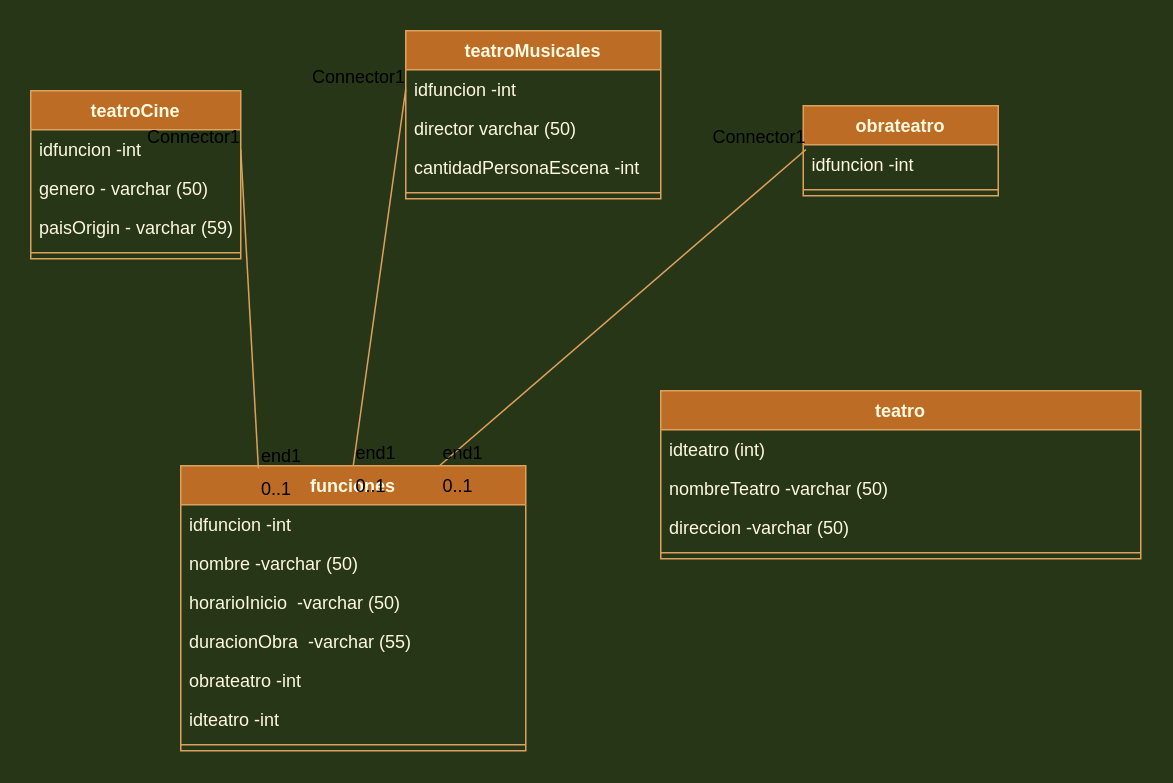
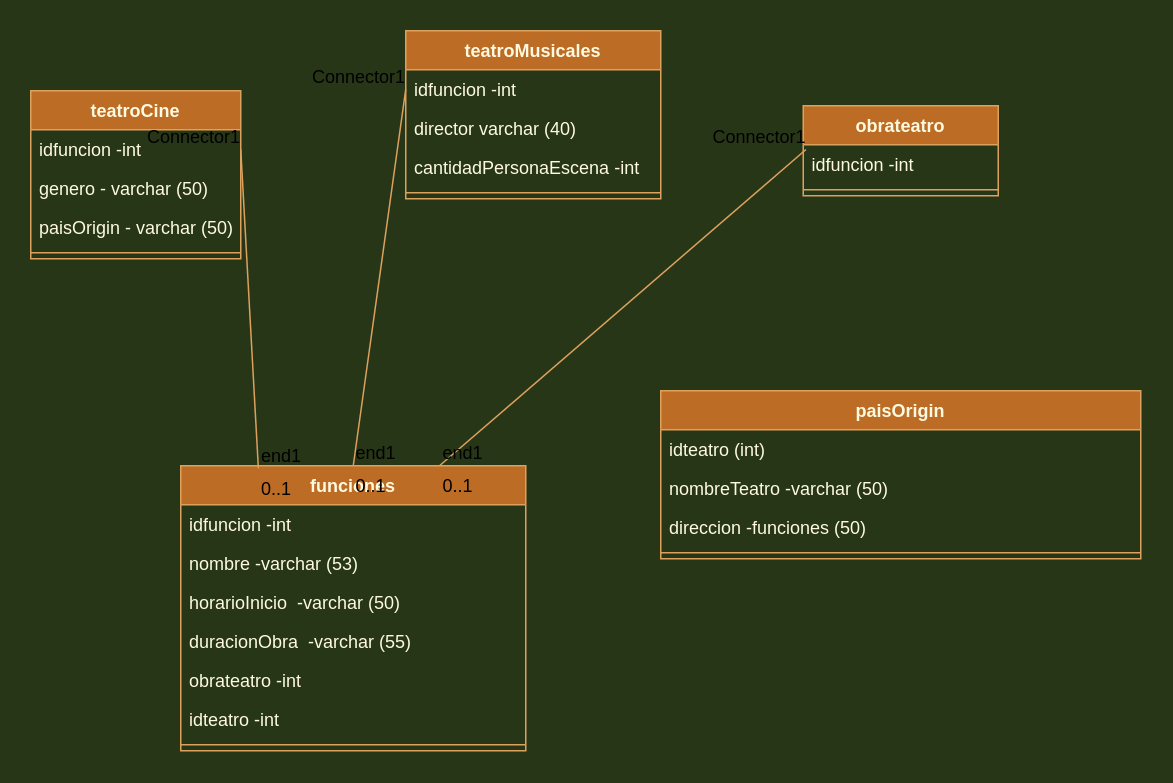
node "director varchar (50)": label "director varchar (50)" -> "director varchar (40)"
node "paisOrigin - varchar (59)": label "paisOrigin - varchar (59)" -> "paisOrigin - varchar (50)"
node "teatro": label "teatro" -> "paisOrigin"
node "direccion -varchar (50)": label "direccion -varchar (50)" -> "direccion -funciones (50)"
node "nombre -varchar (50)": label "nombre -varchar (50)" -> "nombre -varchar (53)"
